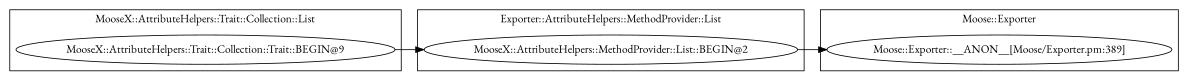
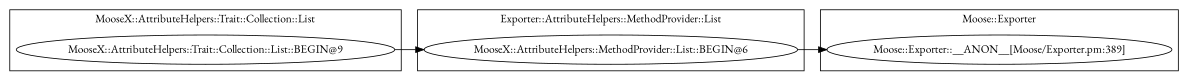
node "MooseX::AttributeHelpers::Trait::Collection::Trait::BEGIN@9": label "MooseX::AttributeHelpers::Trait::Collection::Trait::BEGIN@9" -> "MooseX::AttributeHelpers::Trait::Collection::List::BEGIN@9"
node "MooseX::AttributeHelpers::MethodProvider::List::BEGIN@2": label "MooseX::AttributeHelpers::MethodProvider::List::BEGIN@2" -> "MooseX::AttributeHelpers::MethodProvider::List::BEGIN@6"
